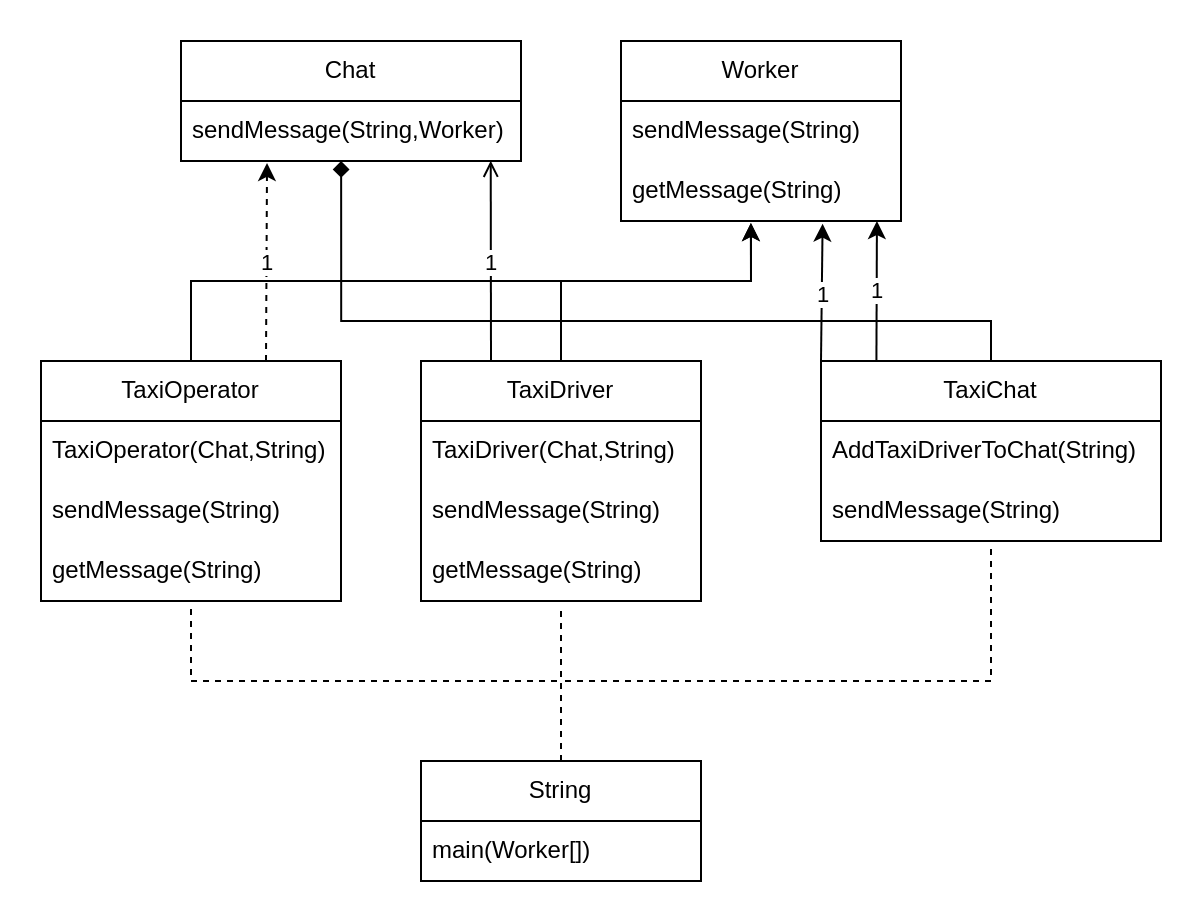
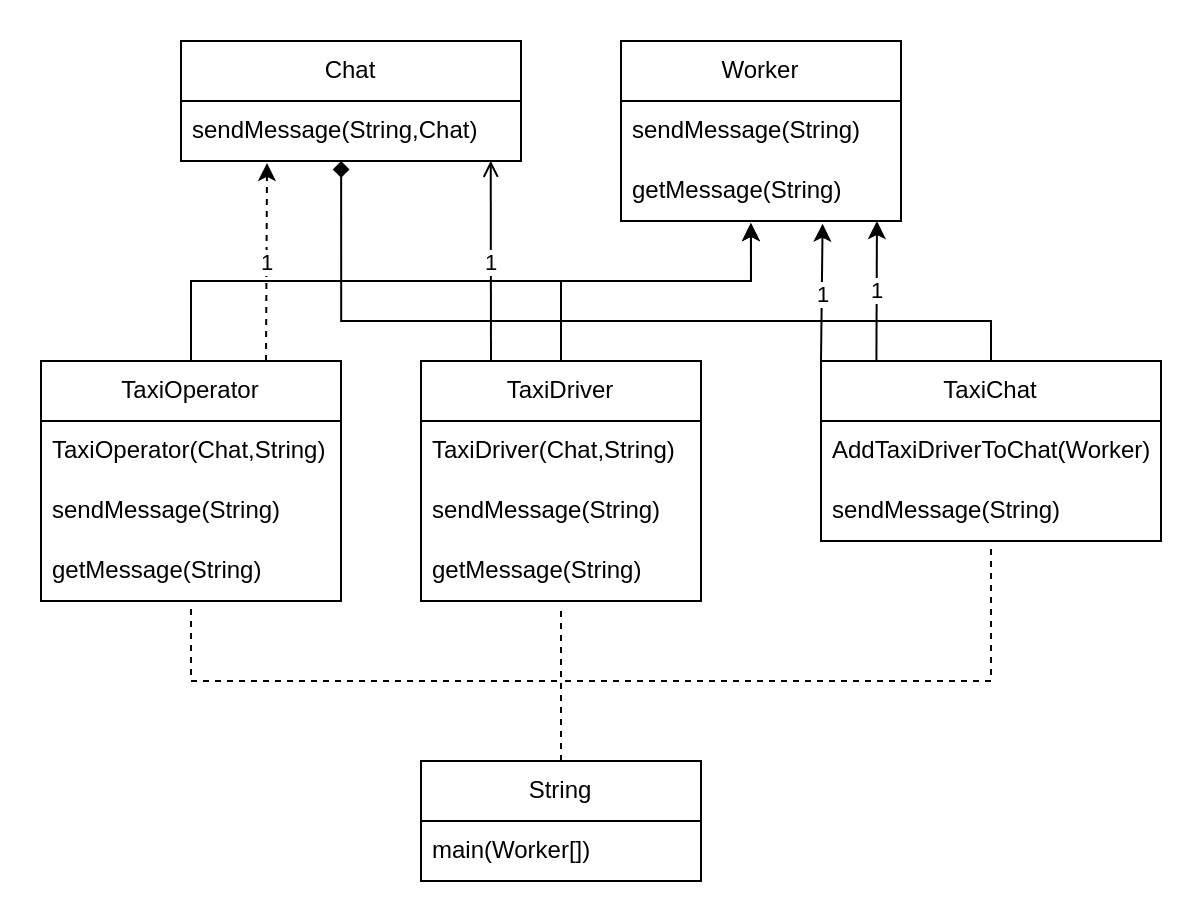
node "sendMessage(String,Worker)": label "sendMessage(String,Worker)" -> "sendMessage(String,Chat)"
node "AddTaxiDriverToChat(String)": label "AddTaxiDriverToChat(String)" -> "AddTaxiDriverToChat(Worker)"
